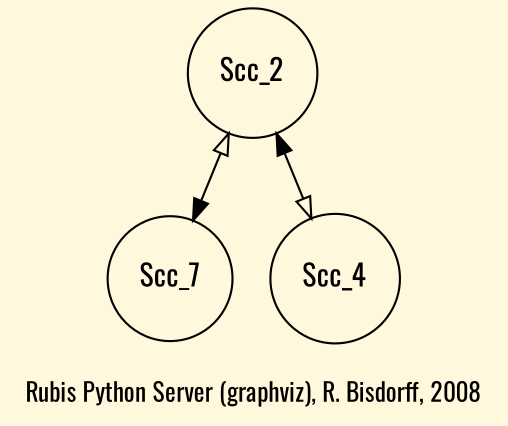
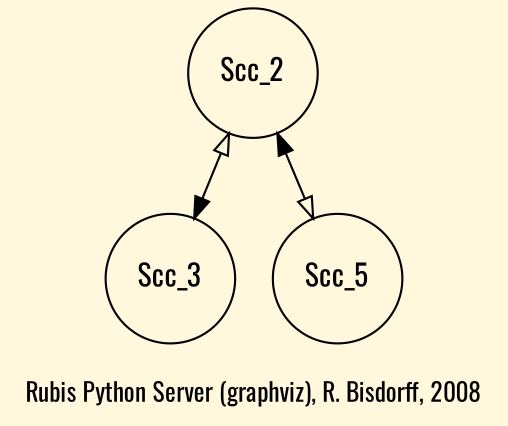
node "Scc_7": label "Scc_7" -> "Scc_3"
node "Scc_4": label "Scc_4" -> "Scc_5"
